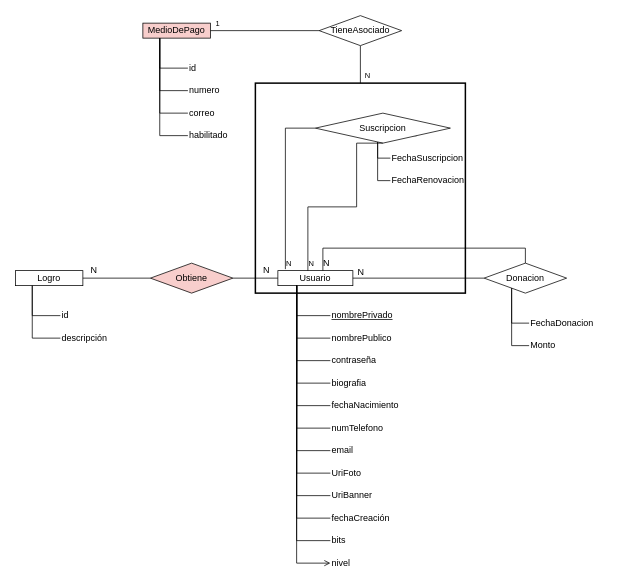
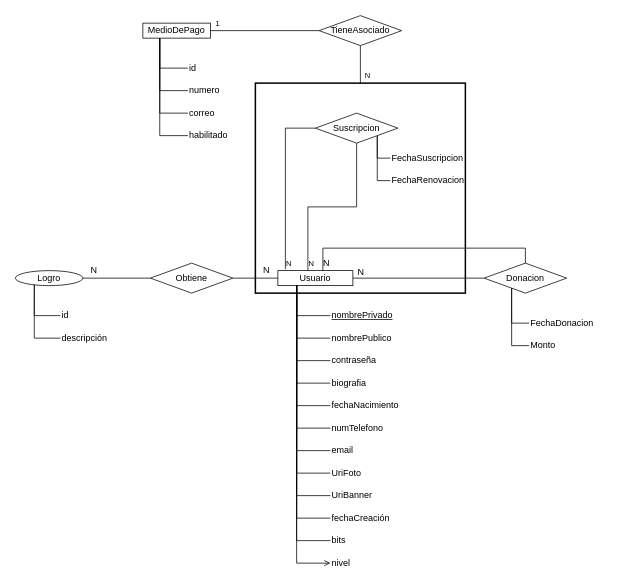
node "MedioDePago": fillcolor #f8cecc -> #ffffff
node "Suscripcion": size 135x30 -> 83x30
node "Logro": shape rectangle -> ellipse
node "Obtiene": fillcolor #f8cecc -> #ffffff
